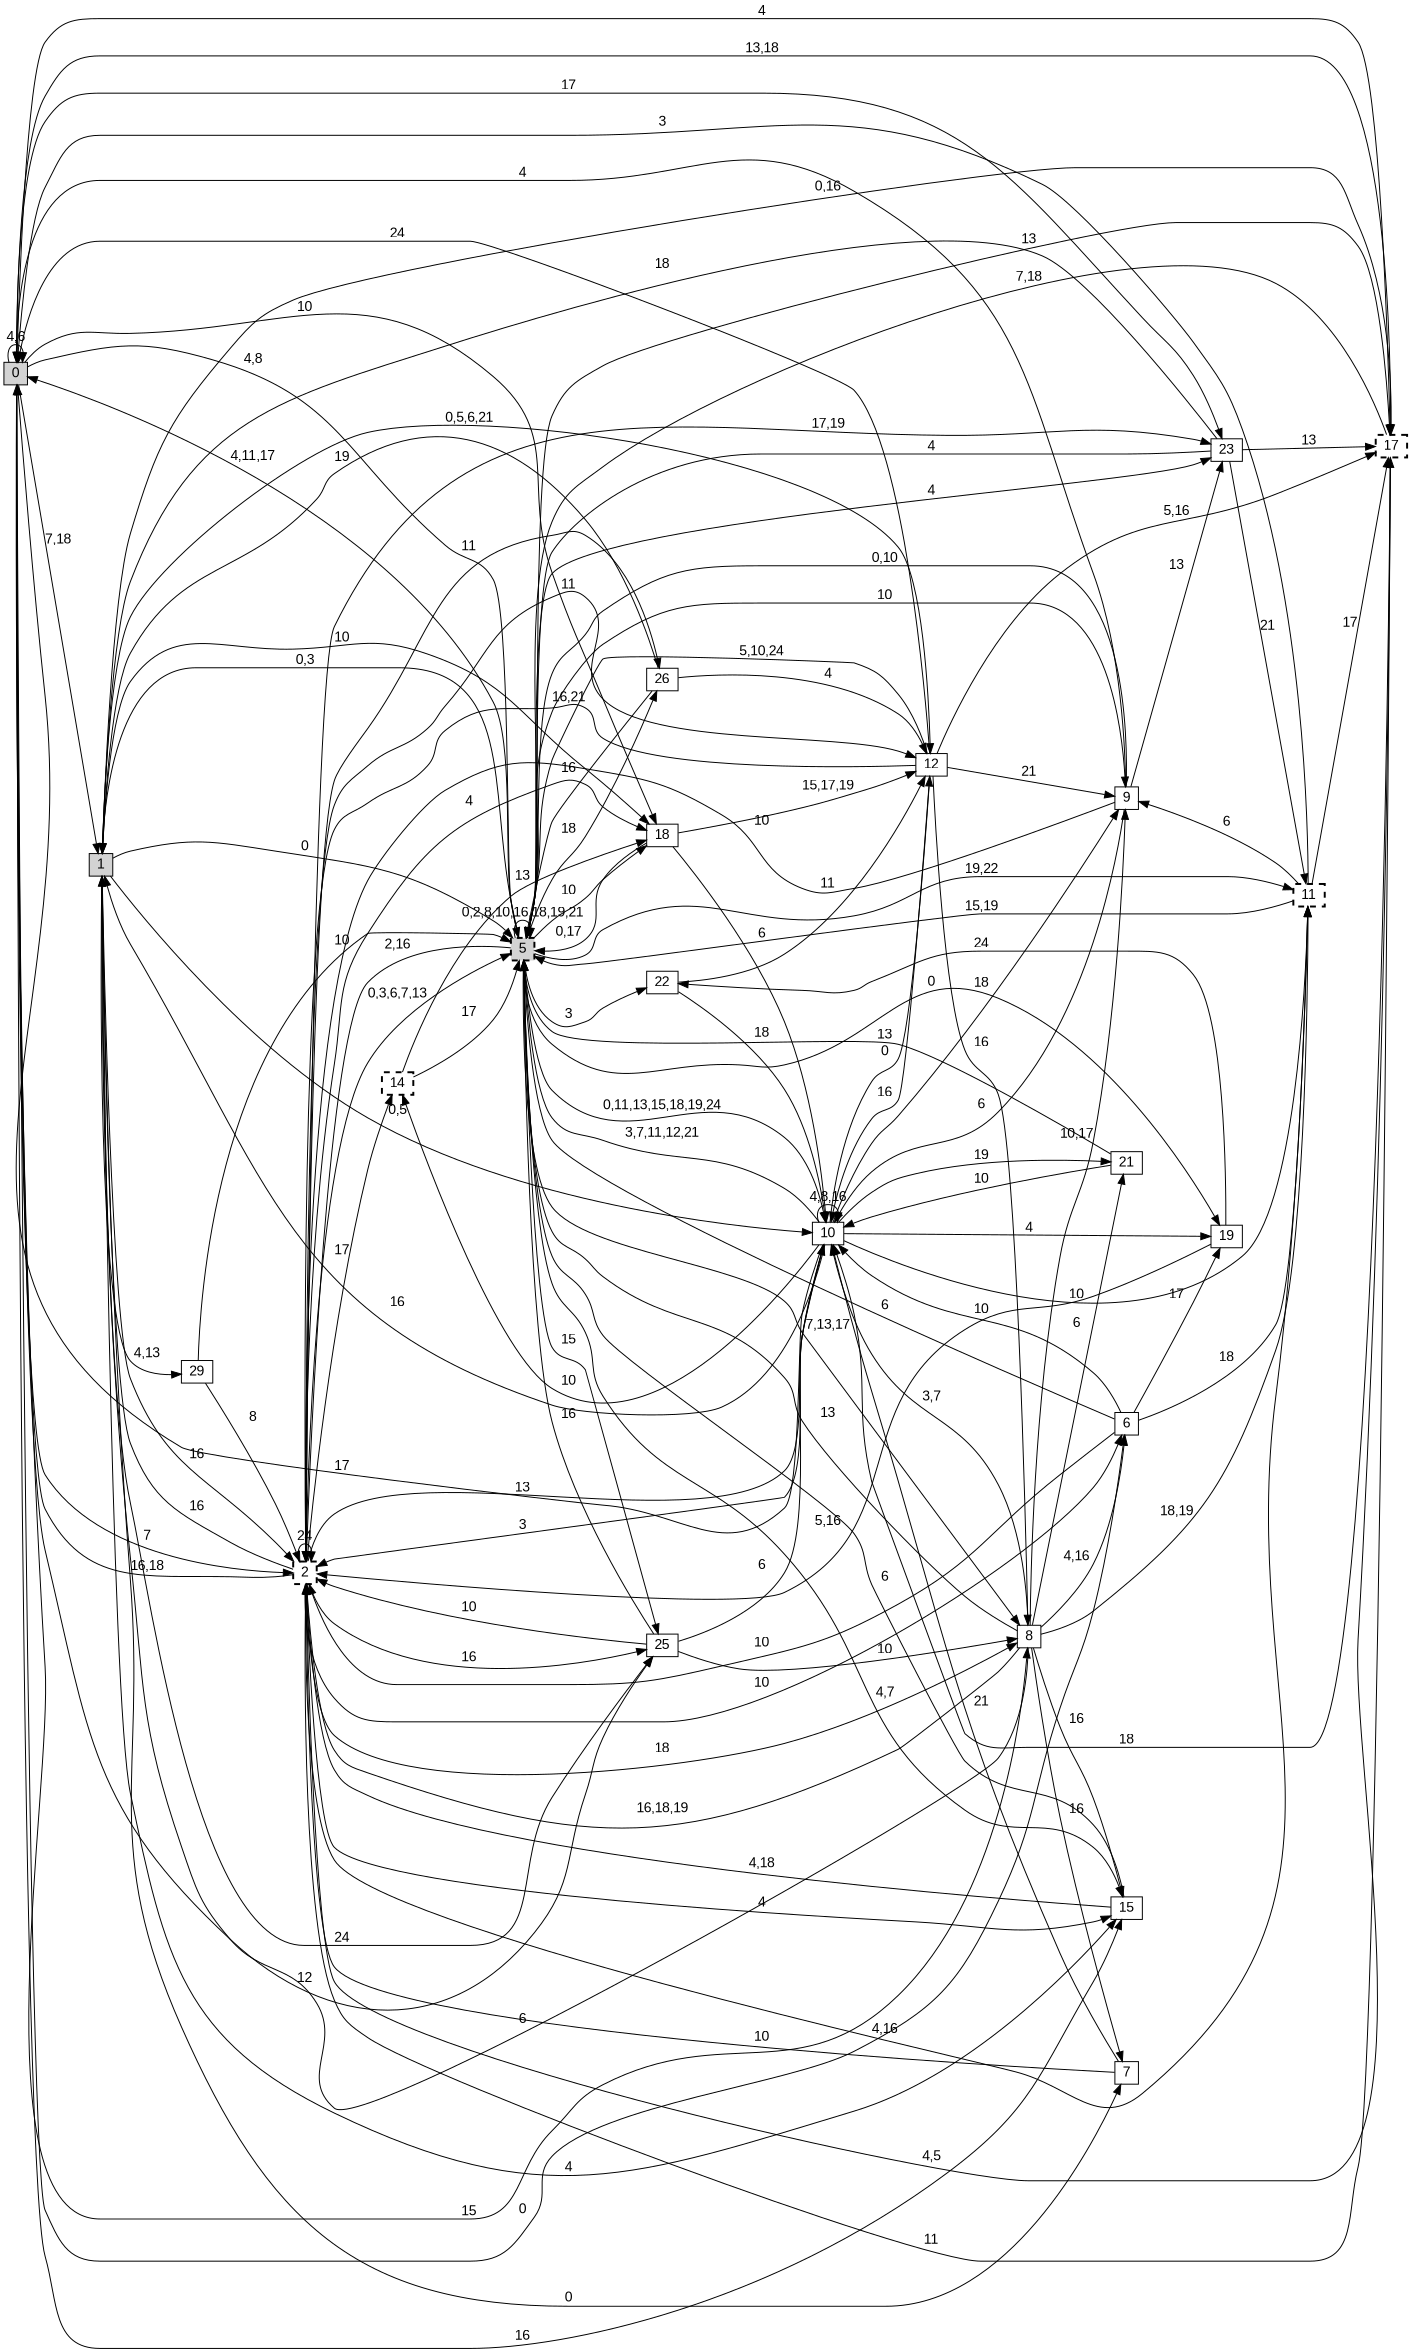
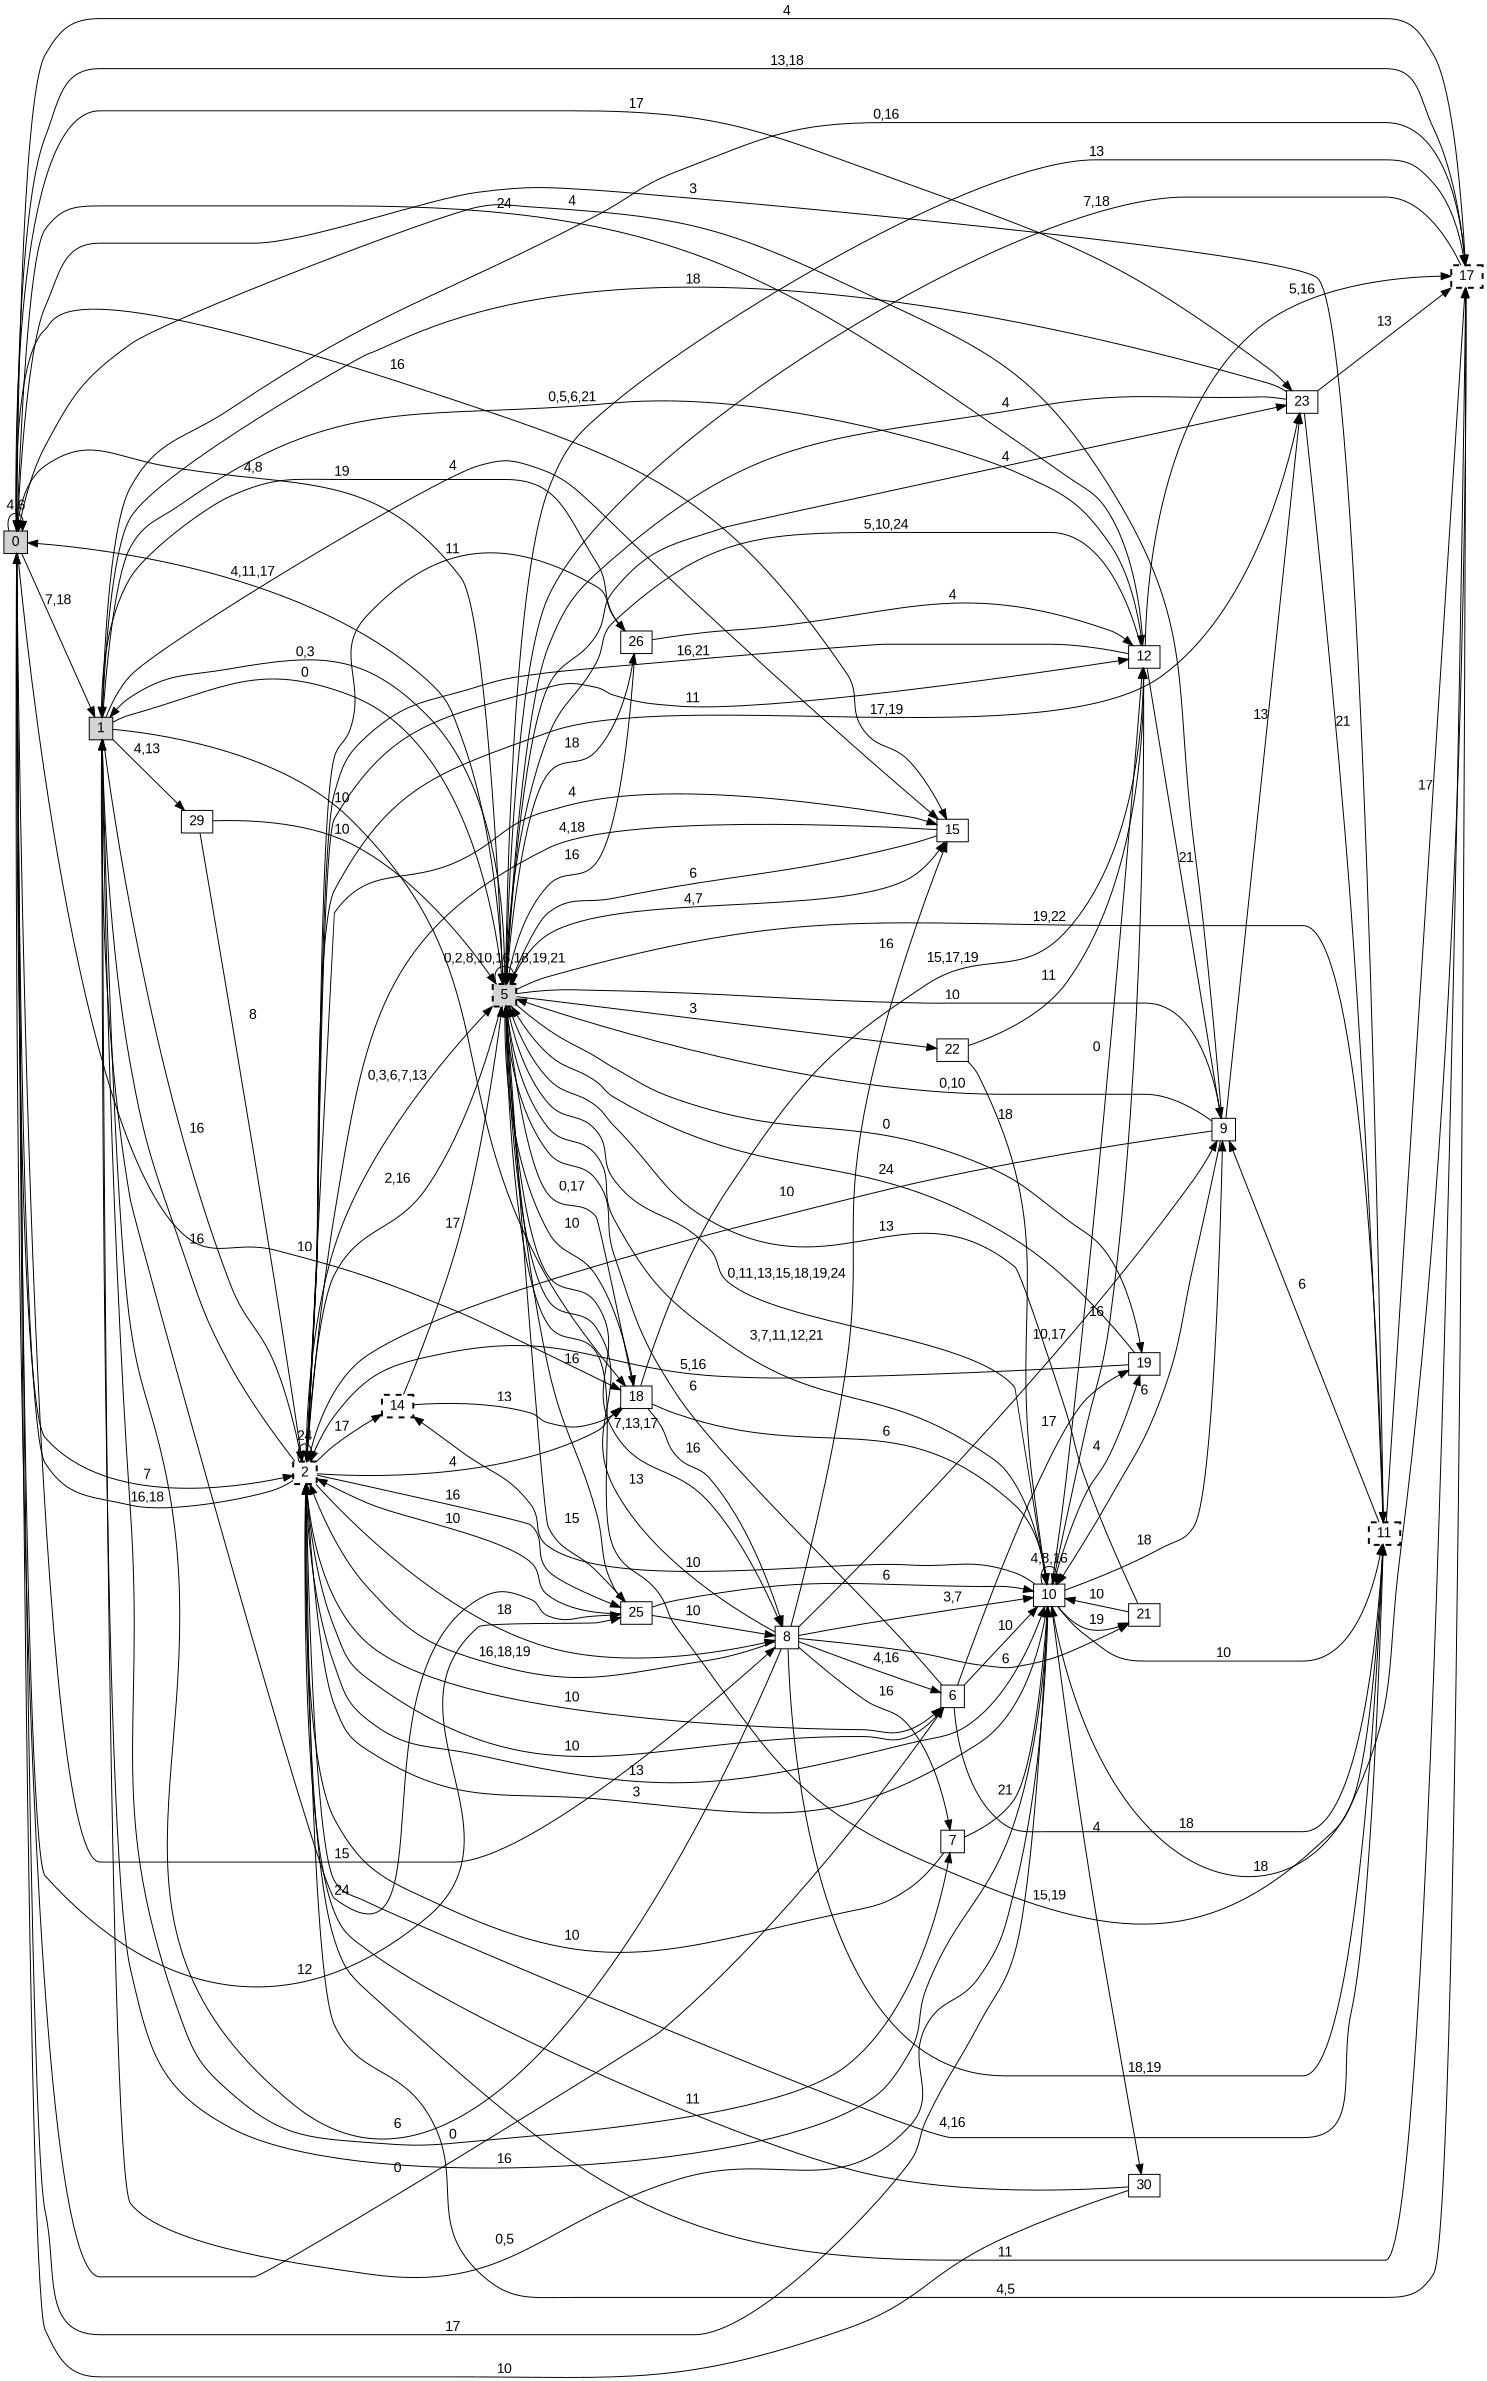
edge "19" -> "22": now "19" -> "5"
edge "12" -> "8": now "18" -> "8"
node "30": added
